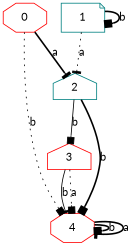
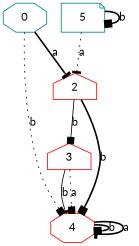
node "0": color red -> teal
node "1": label "1" -> "5"
node "2": color teal -> red
